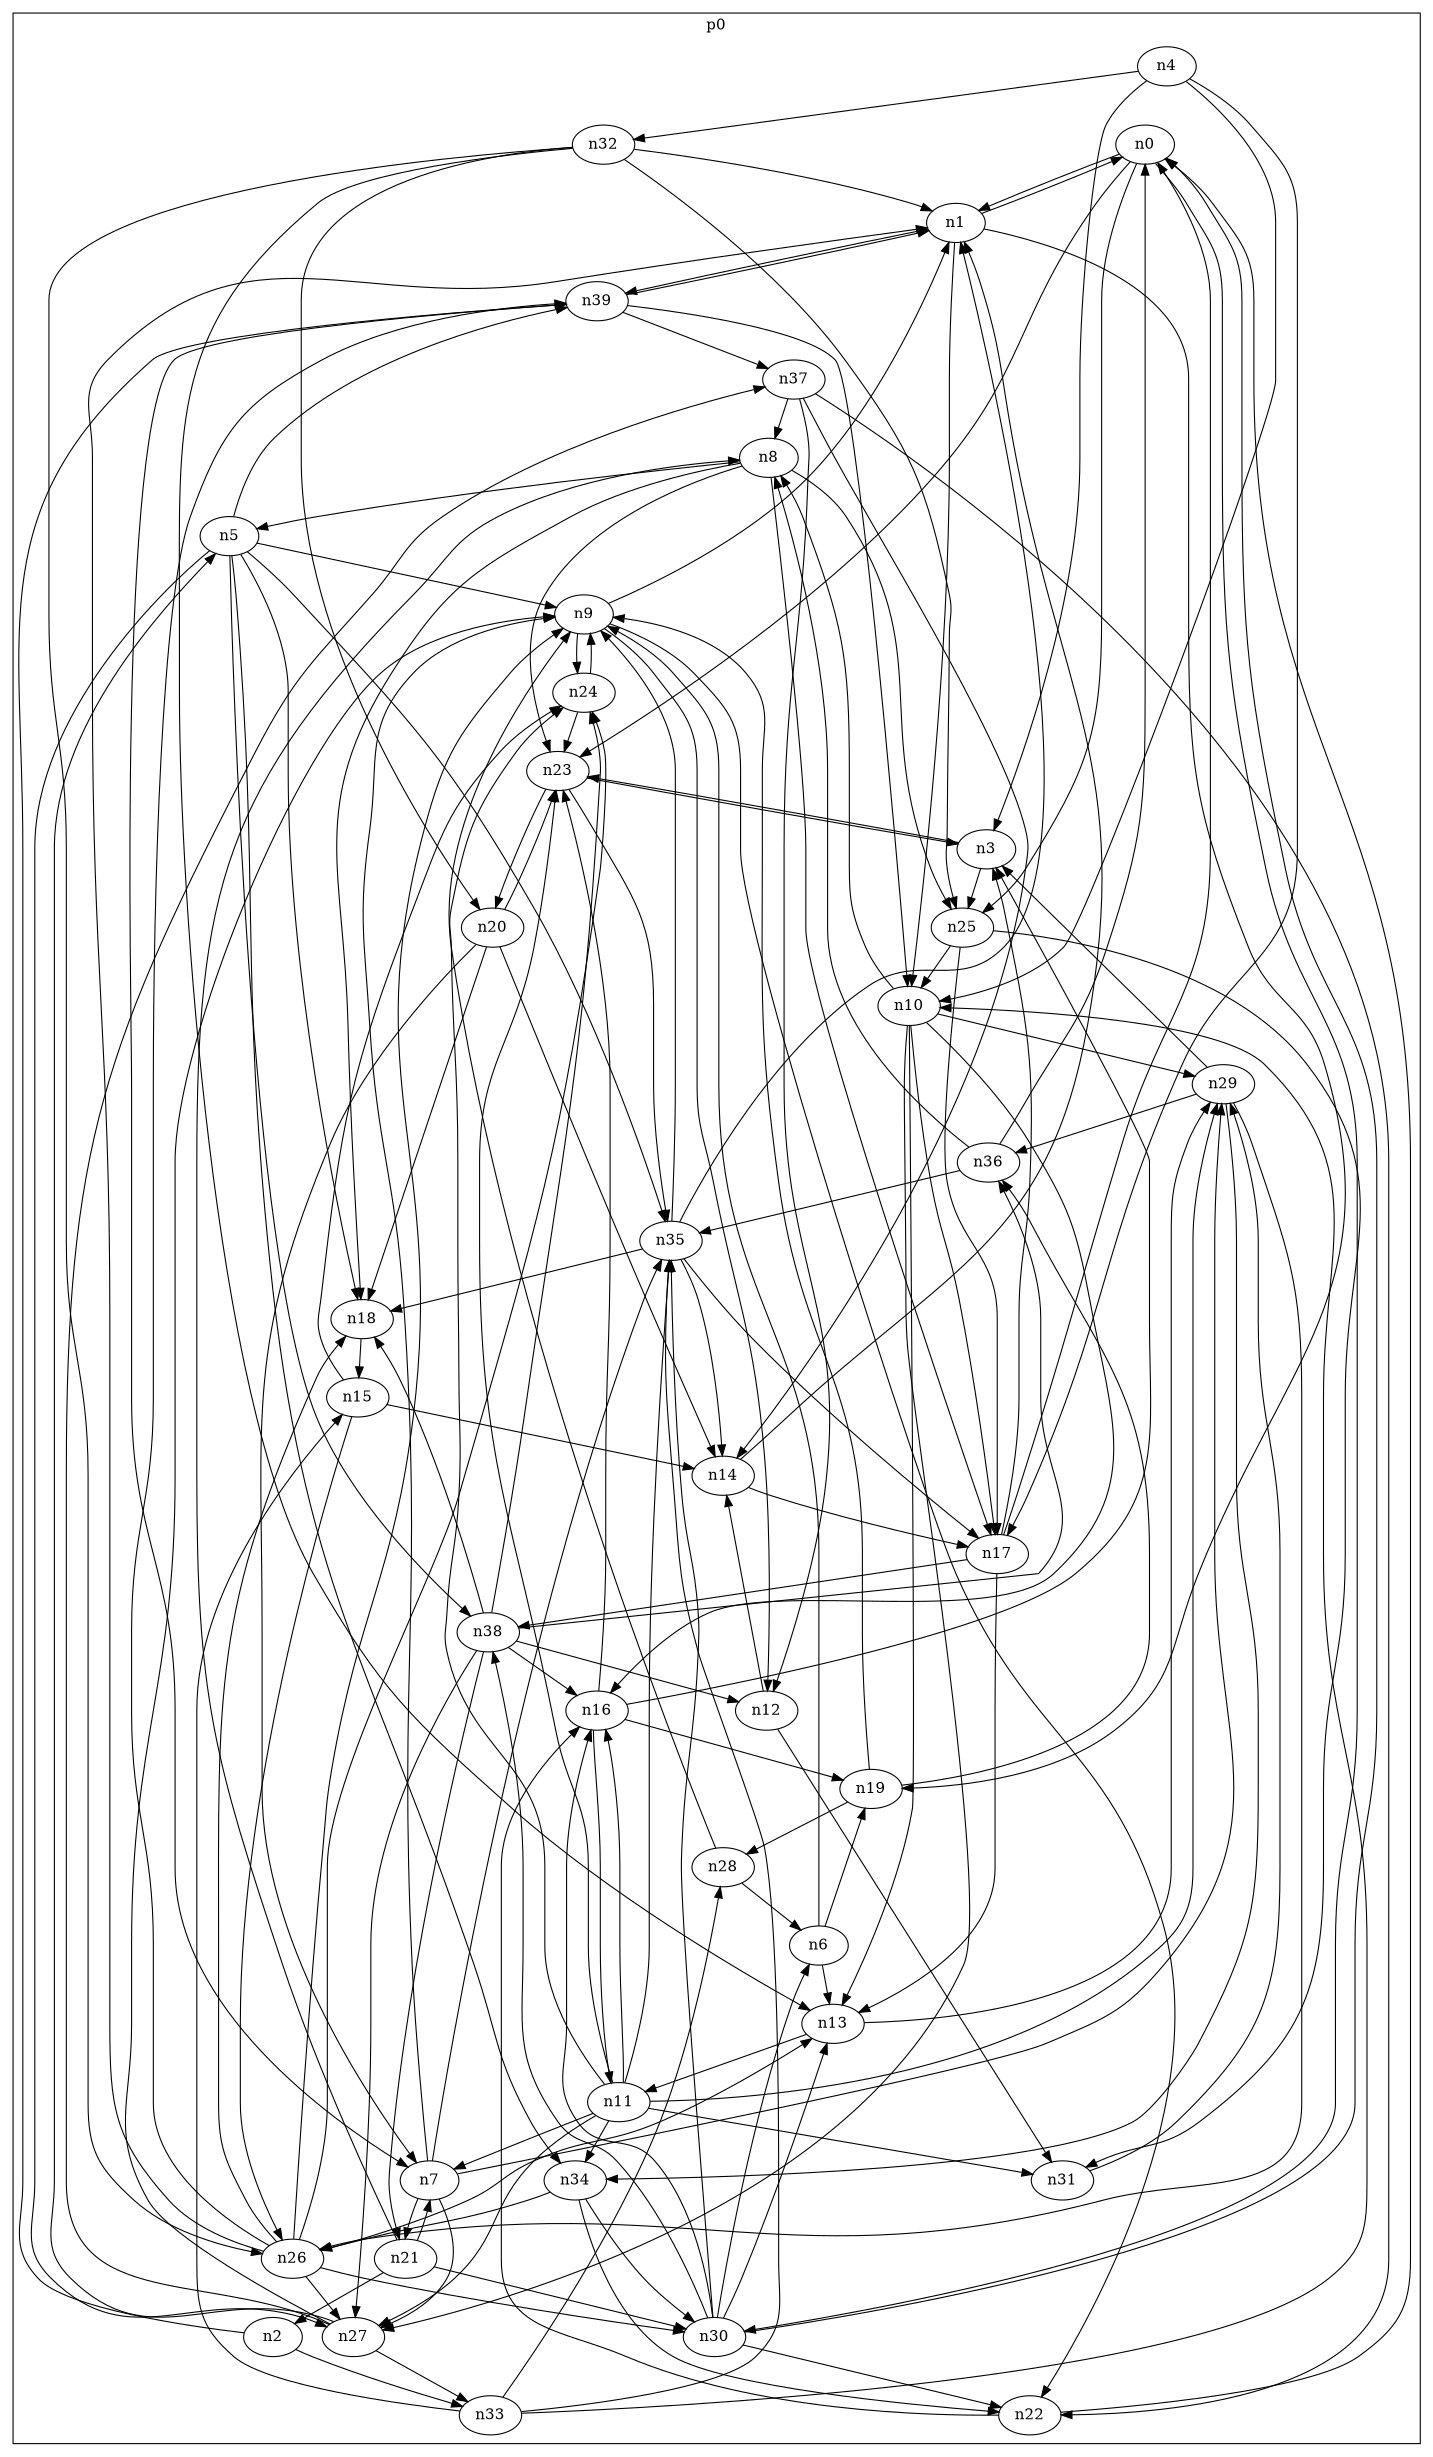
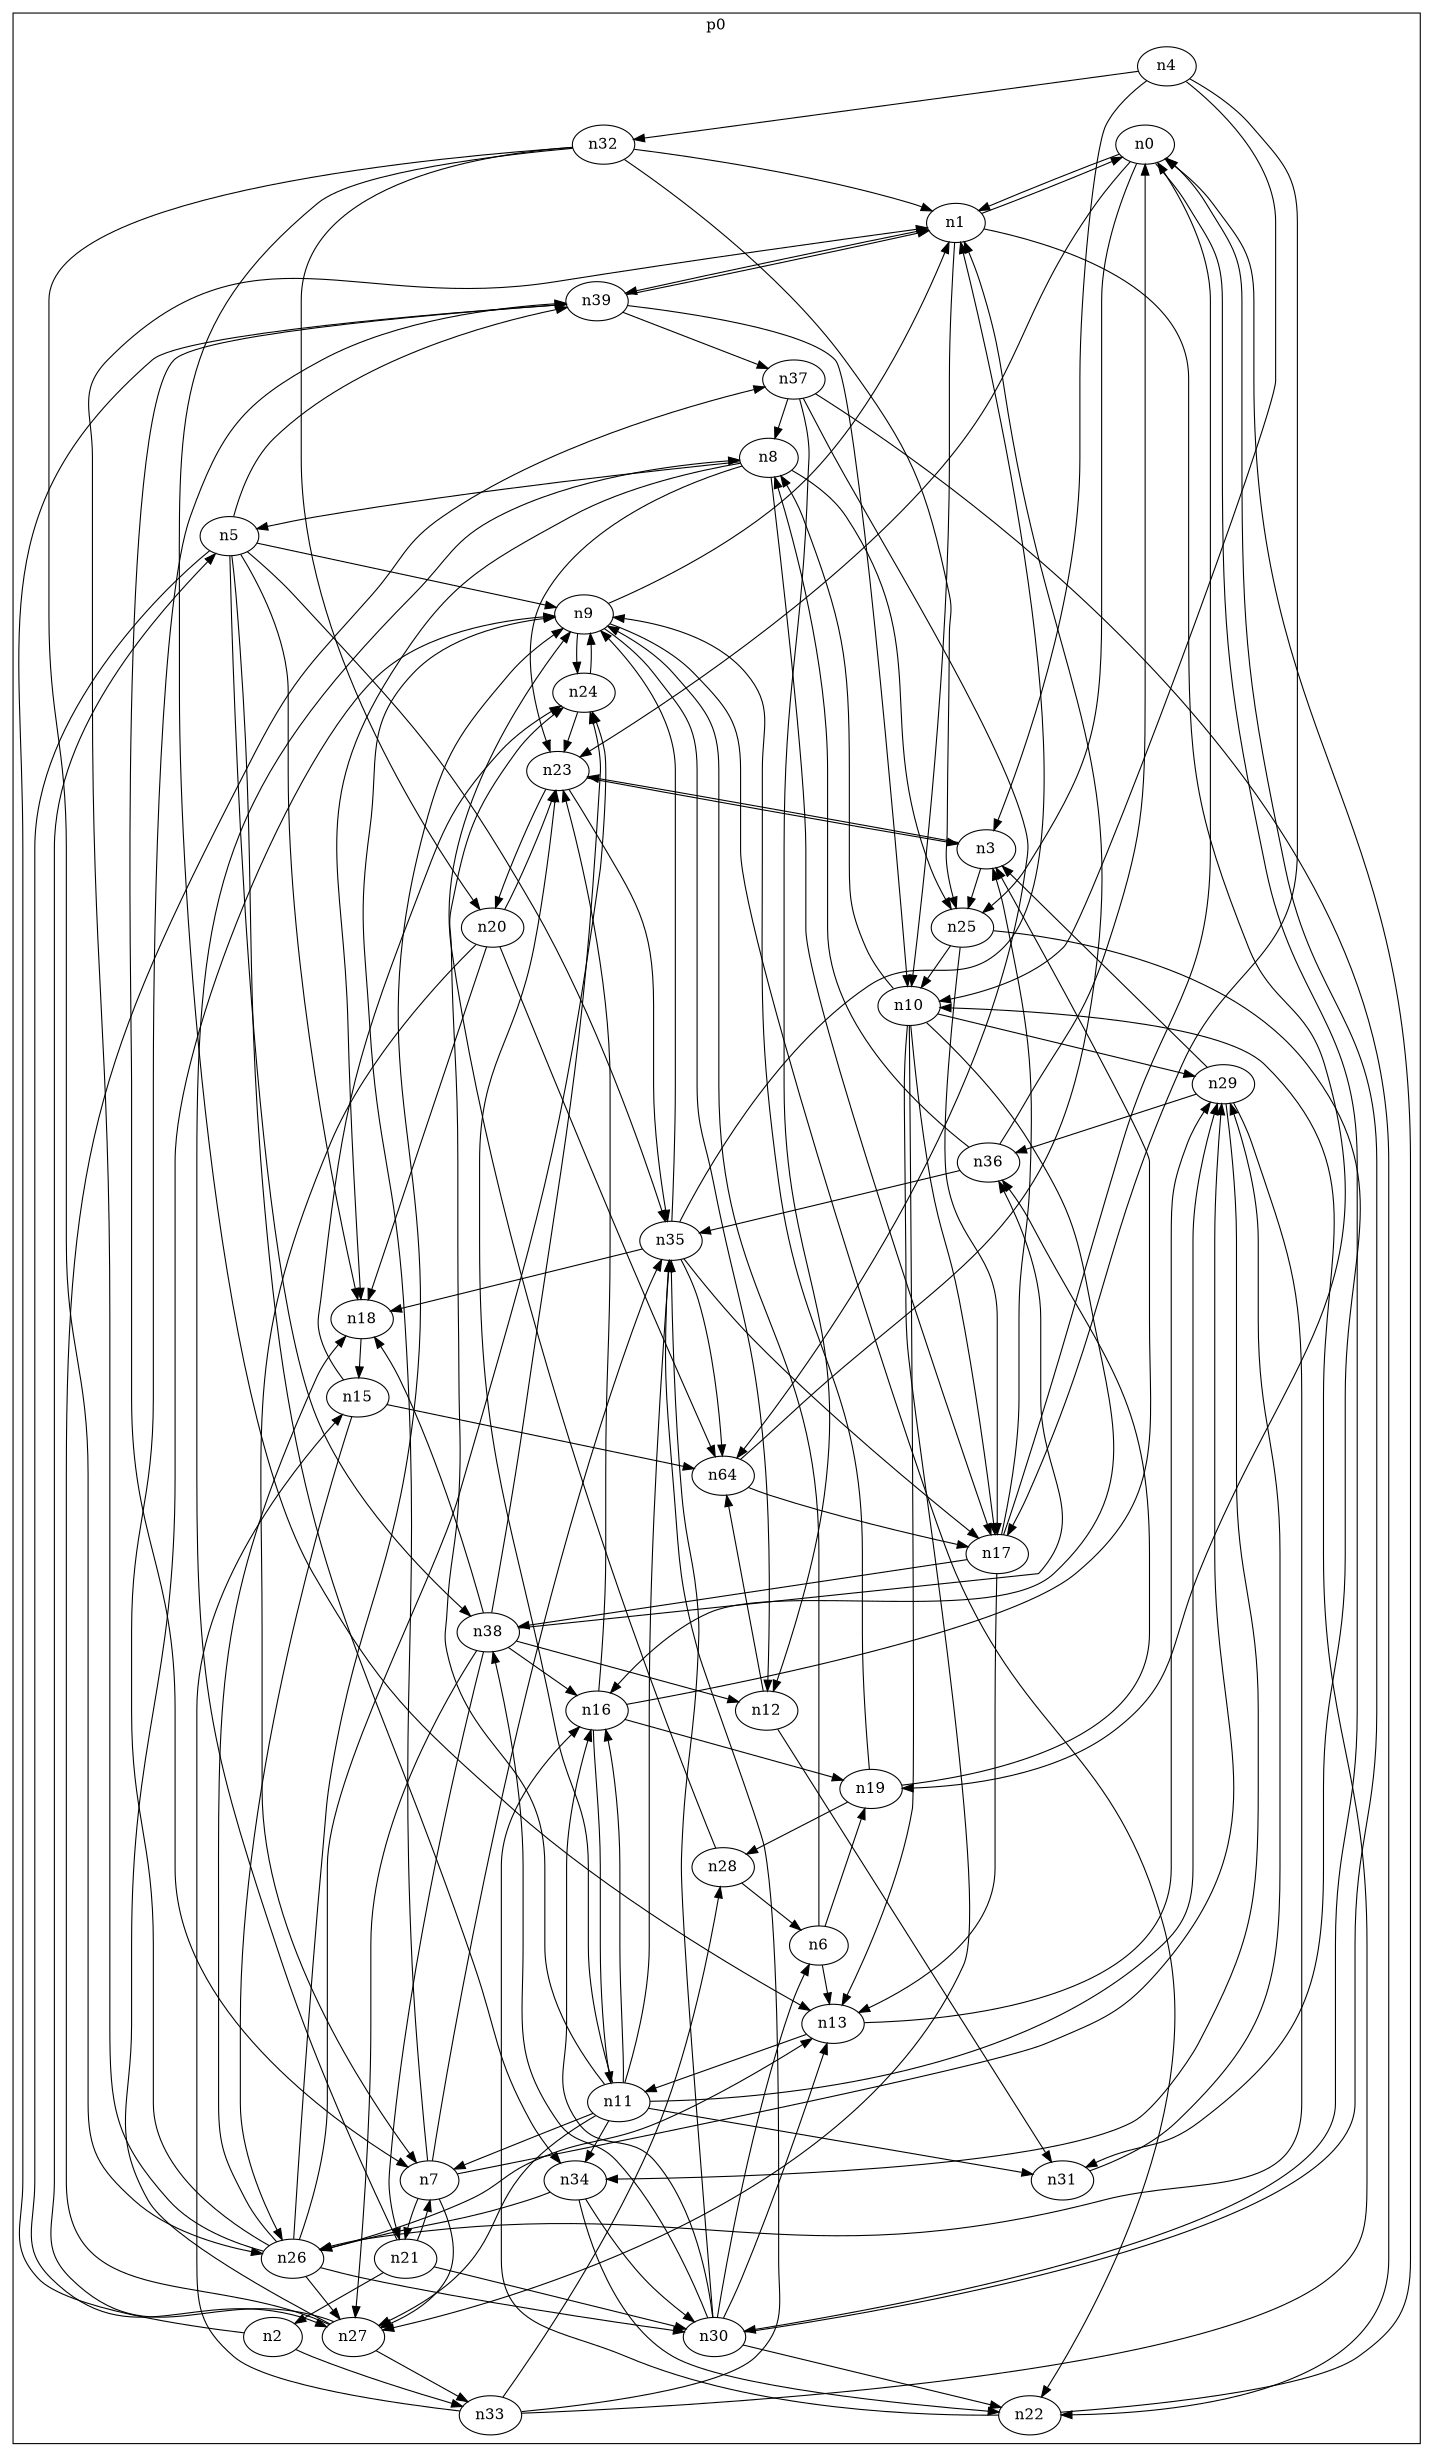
node "n14": label "n14" -> "n64"
